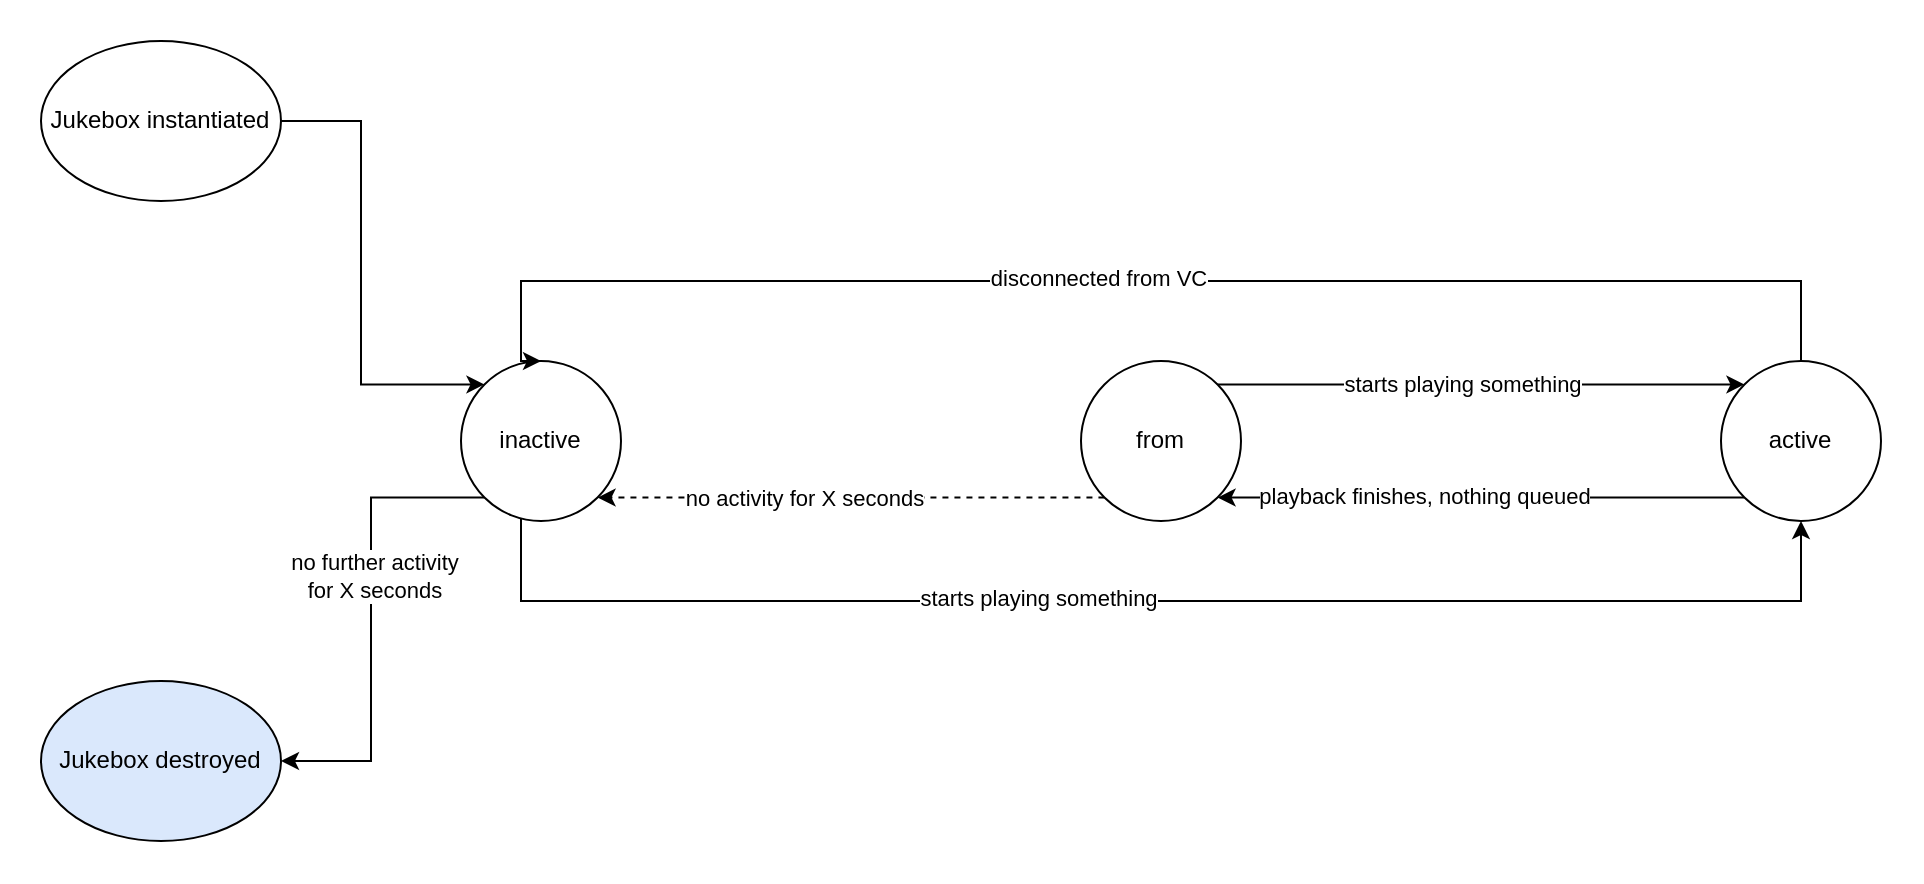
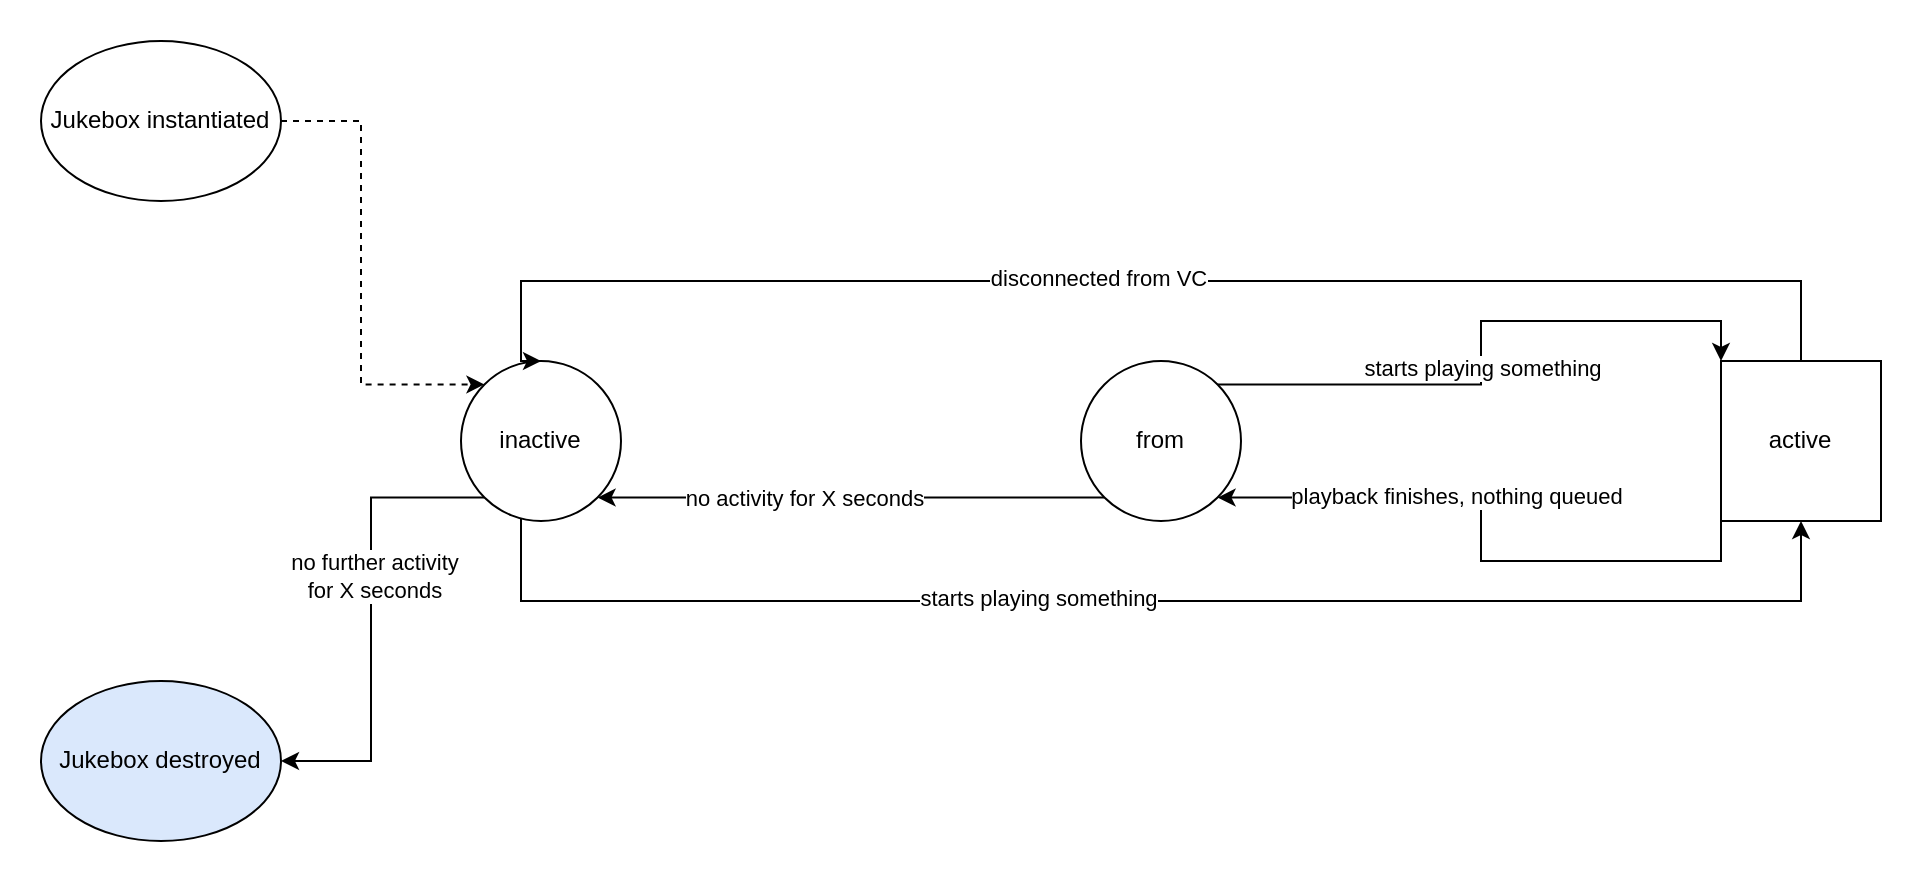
edge "Jukebox instantiated" -> "inactive": style solid -> dashed
node "active": shape ellipse -> rectangle
edge "from" -> "inactive": style dashed -> solid
